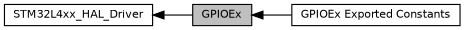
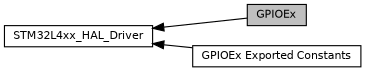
edge "GPIOEx Exported Constants" -> "GPIOEx": now "GPIOEx Exported Constants" -> "STM32L4xx_HAL_Driver"
